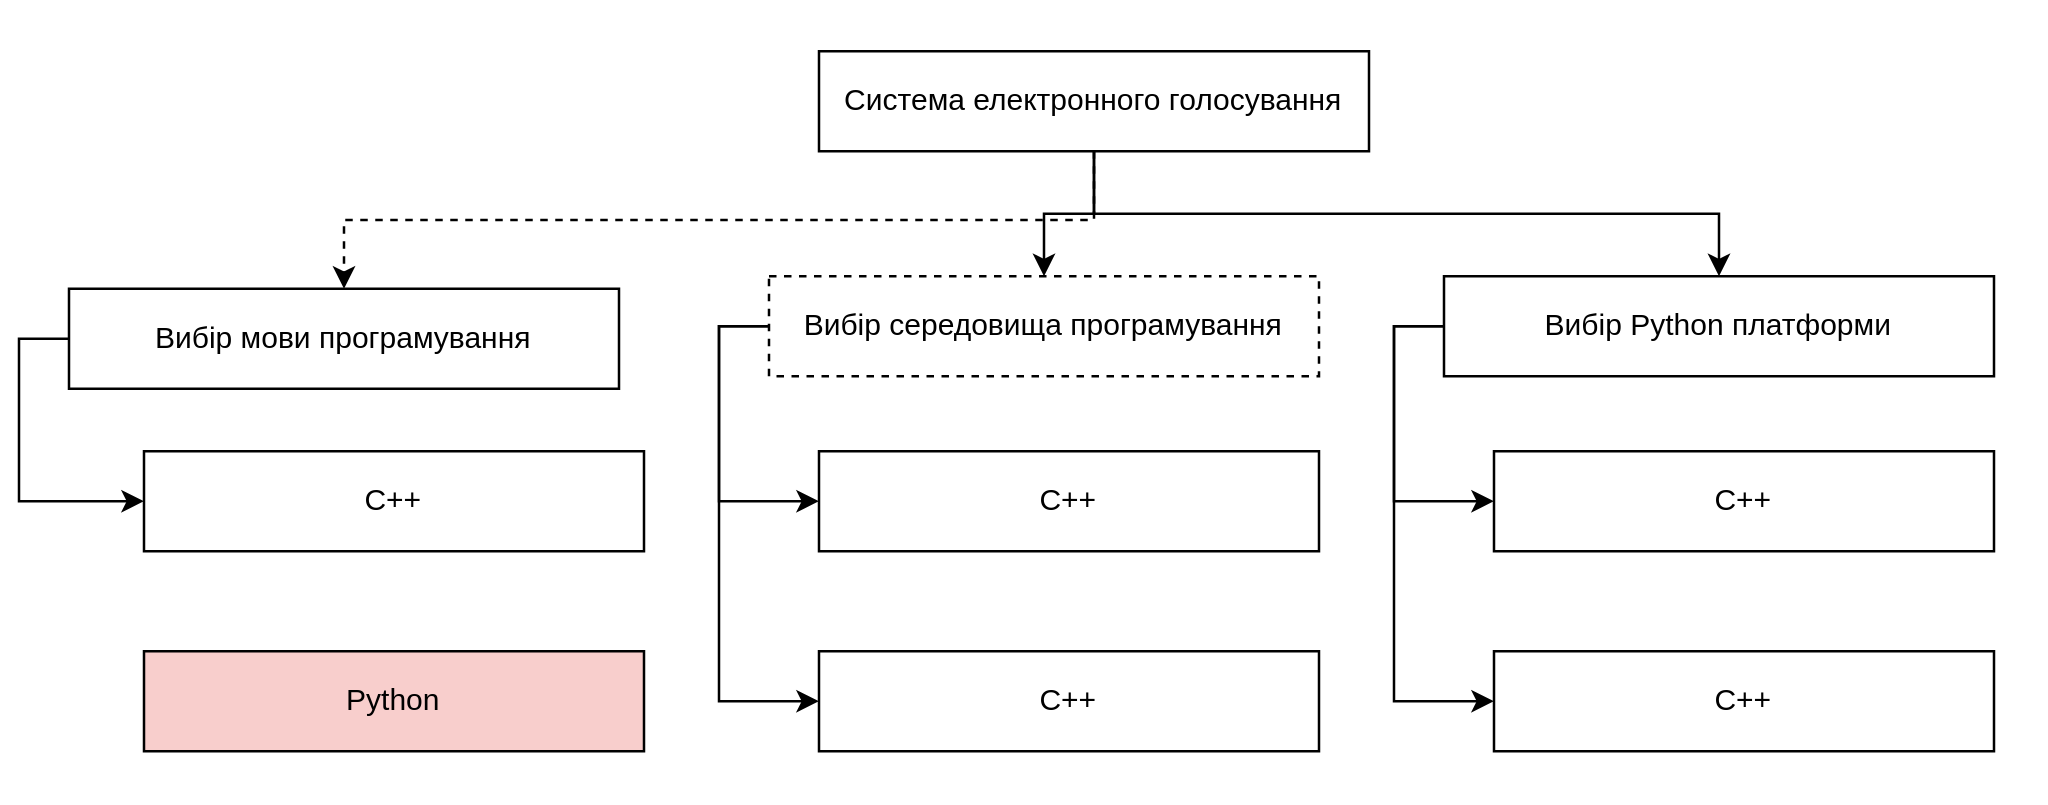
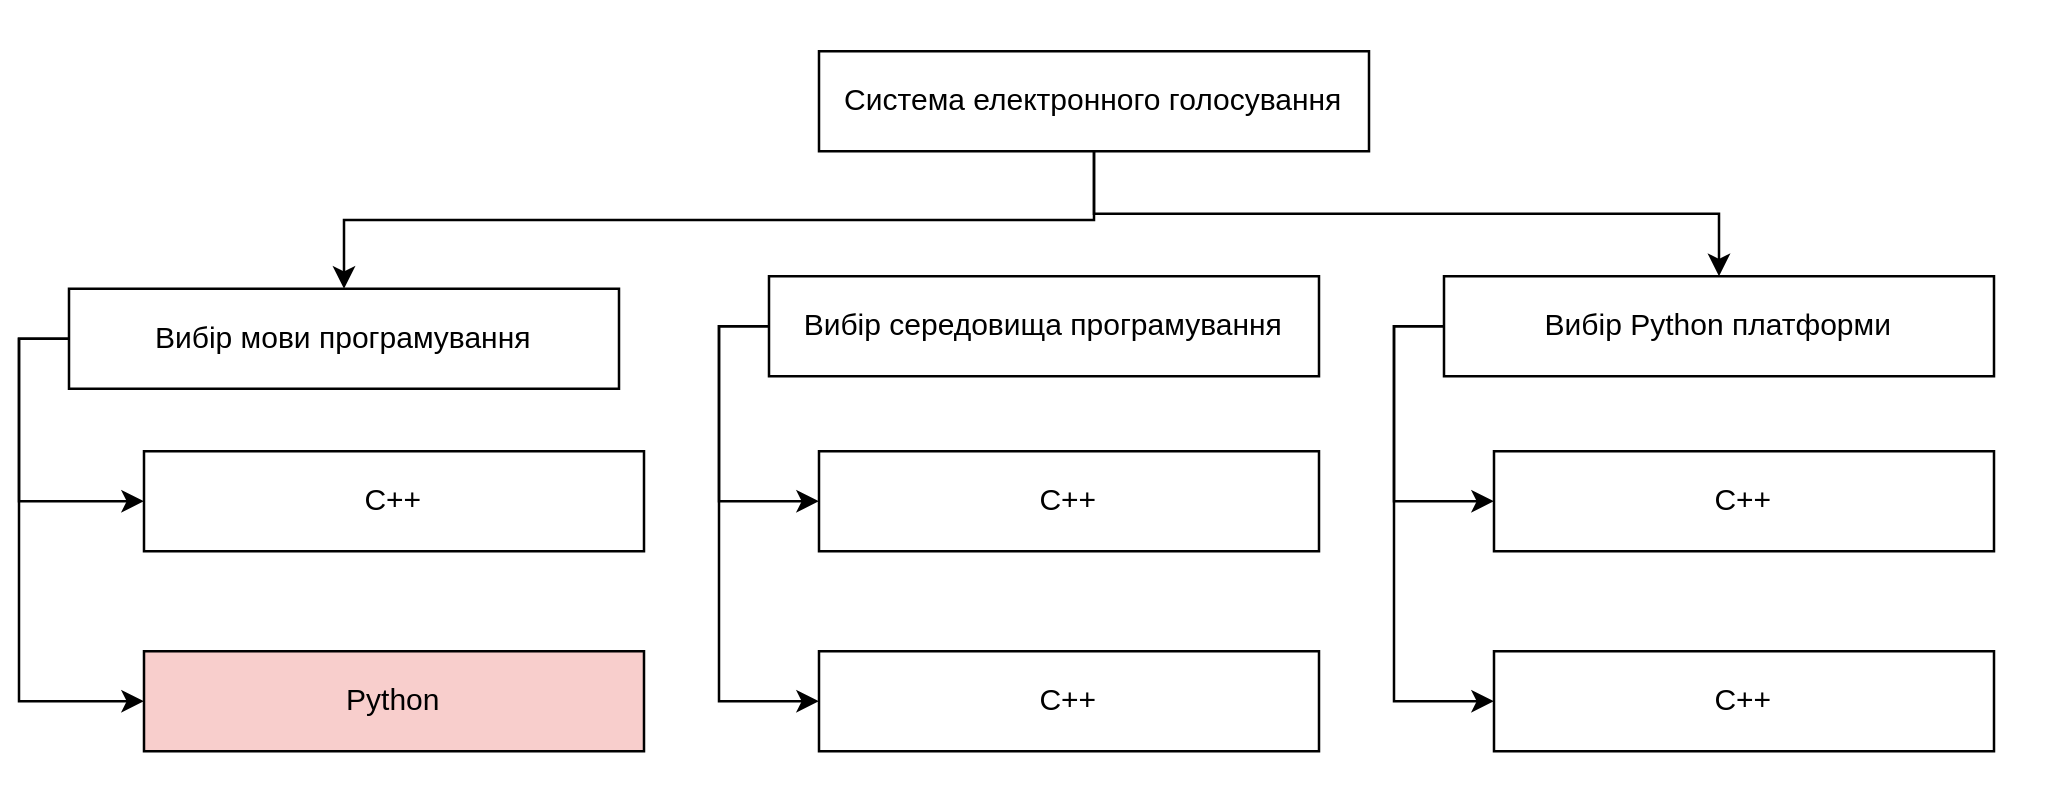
edge "Система електронного голосування" -> "Вибір середовища програмування": removed
edge "Система електронного голосування" -> "Вибір мови програмування": style dashed -> solid
node "Вибір середовища програмування": style dashed -> solid
edge "Вибір мови програмування" -> "Python": added
